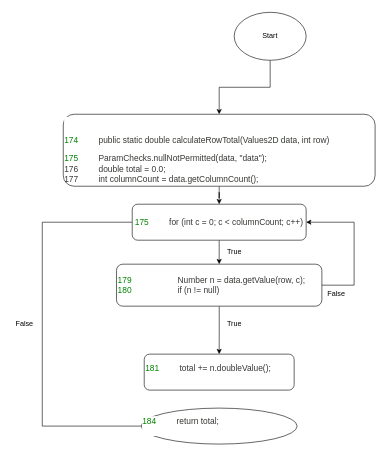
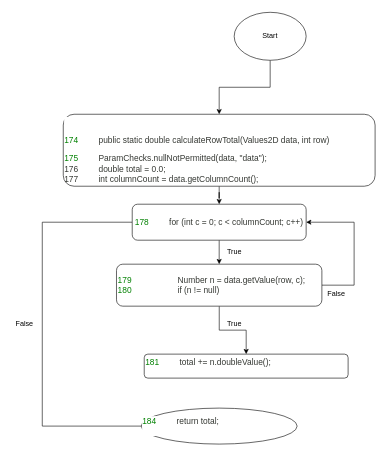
node "175 for (int c = 0; c < columnCount; c++)": label "175 for (int c = 0; c < columnCount; c++)" -> "178 for (int c = 0; c < columnCount; c++)"
node "181 total += n.doubleValue();": size 150x36 -> 204x24
